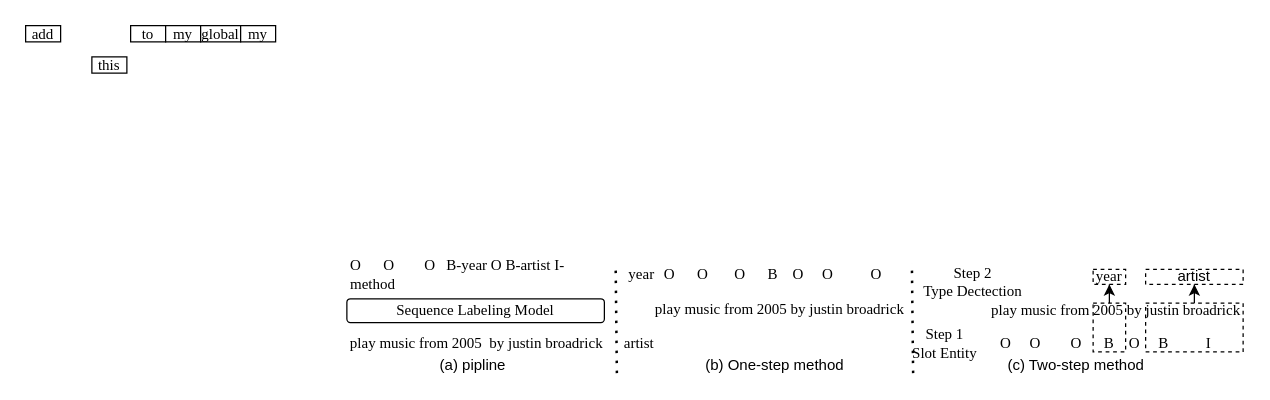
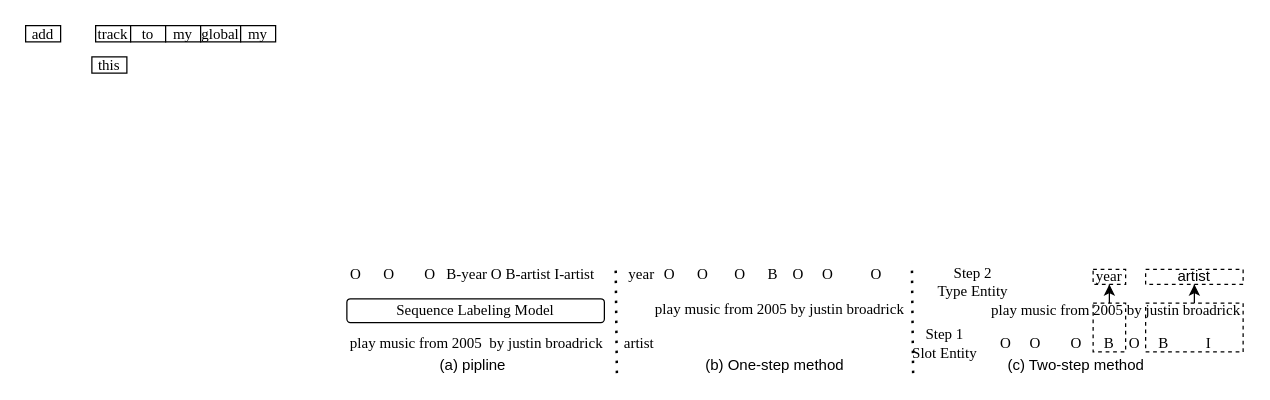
node "track": added
node "O O O B-year O B-artist I-method": label "O O O B-year O B-artist I-method" -> "O O O B-year O B-artist I-artist"
node "Step 2 Type Dectection": label "Step 2 Type Dectection" -> "Step 2 Type Entity"
